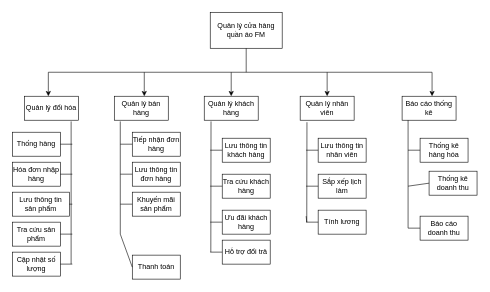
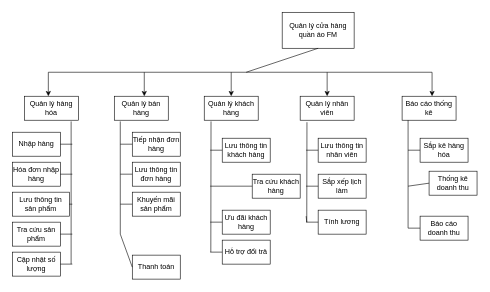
node "Quản lý cửa hàng quần áo FM": moved (246, 30) -> (318, 30)
node "Quản lý đổi hóa": label "Quản lý đổi hóa" -> "Quản lý hàng hóa"
node "Thống hàng": label "Thống hàng" -> "Nhập hàng"
node "Thống kê hàng hóa": label "Thống kê hàng hóa" -> "Sắp kê hàng hóa"
node "Tra cứu khách hàng": moved (246, 186) -> (276, 186)
